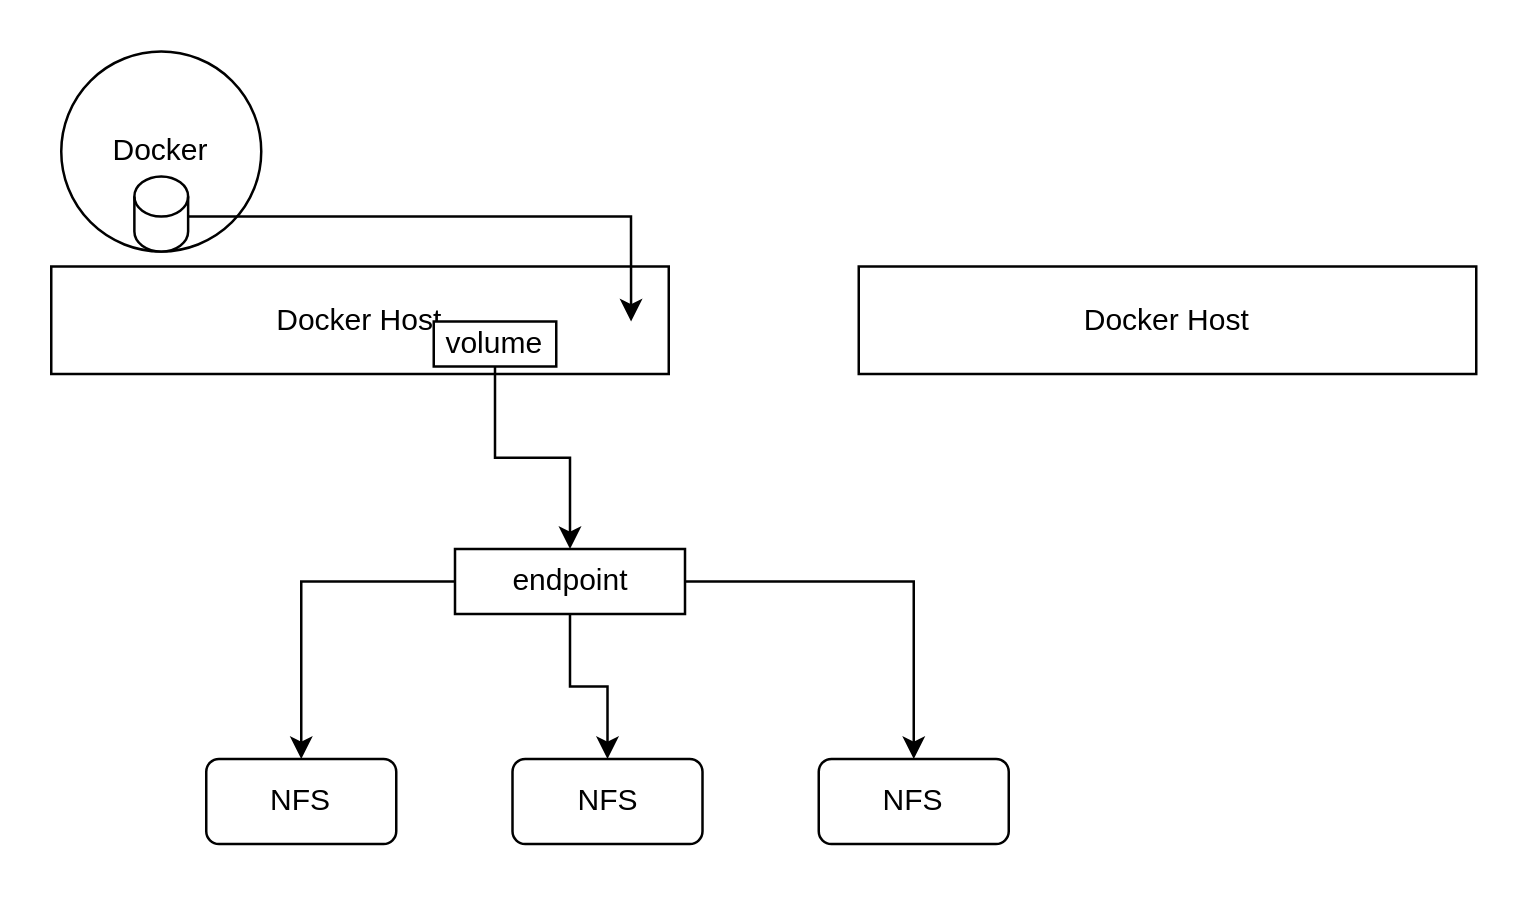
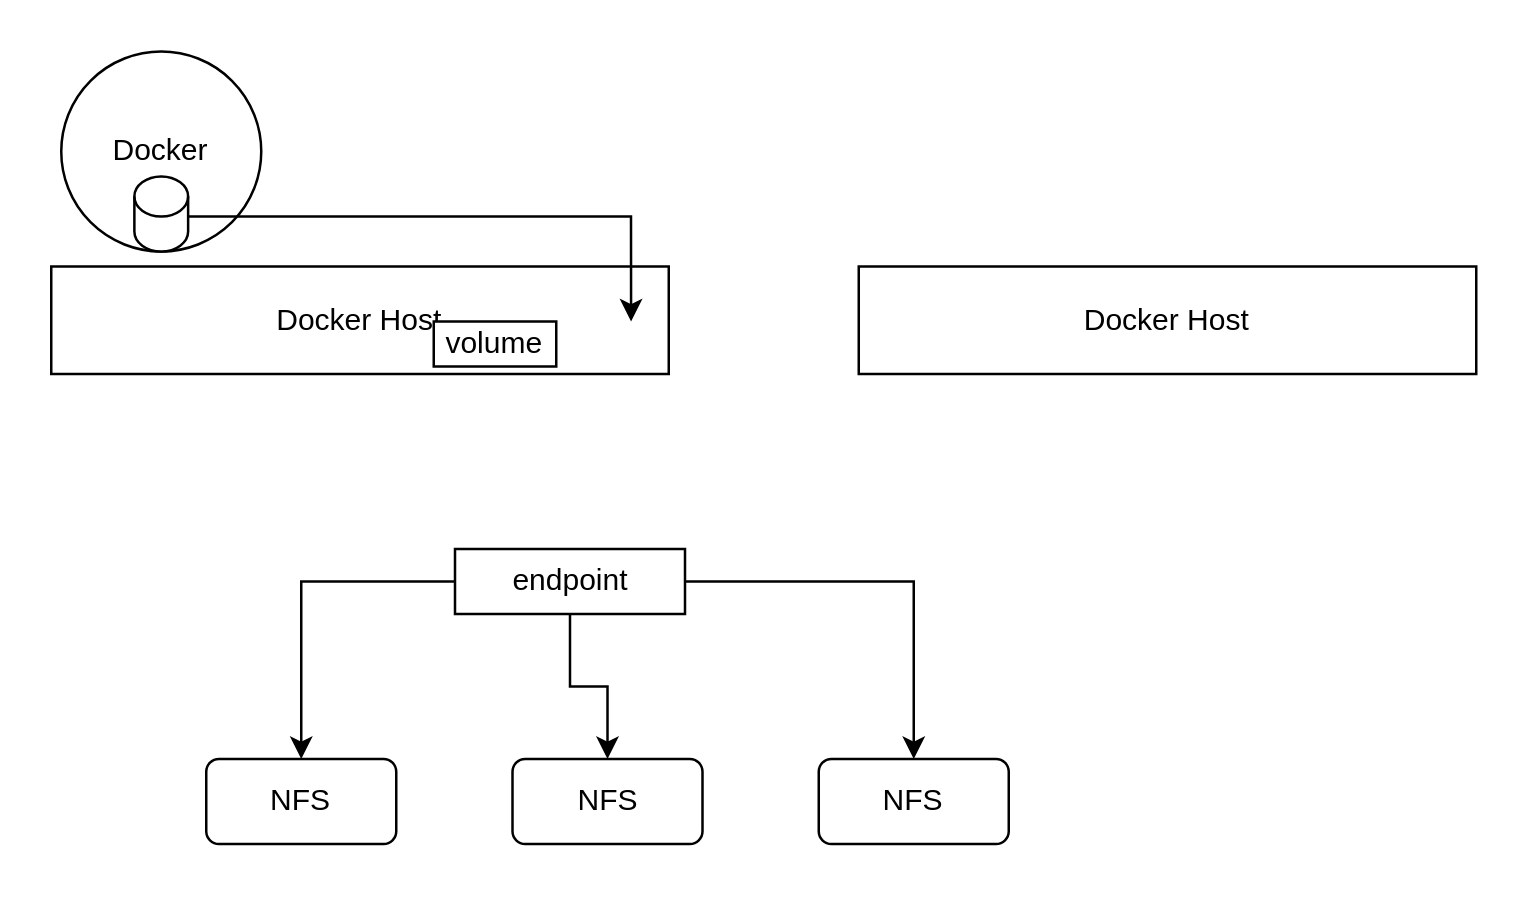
edge "volume" -> "endpoint": removed
